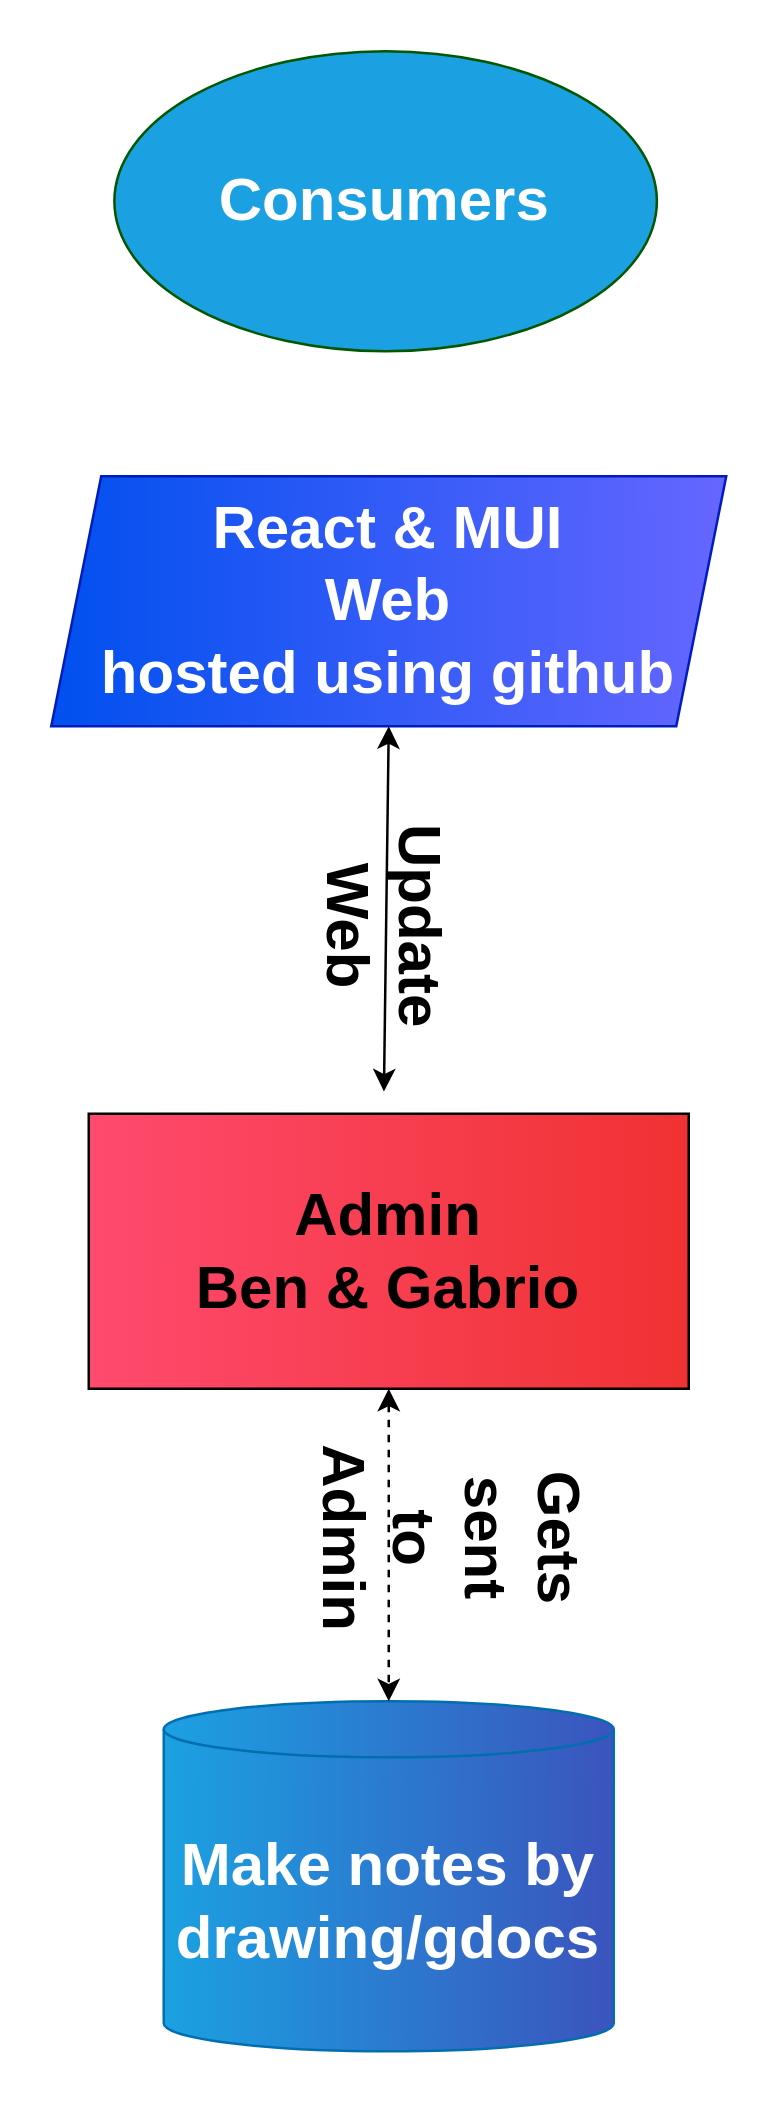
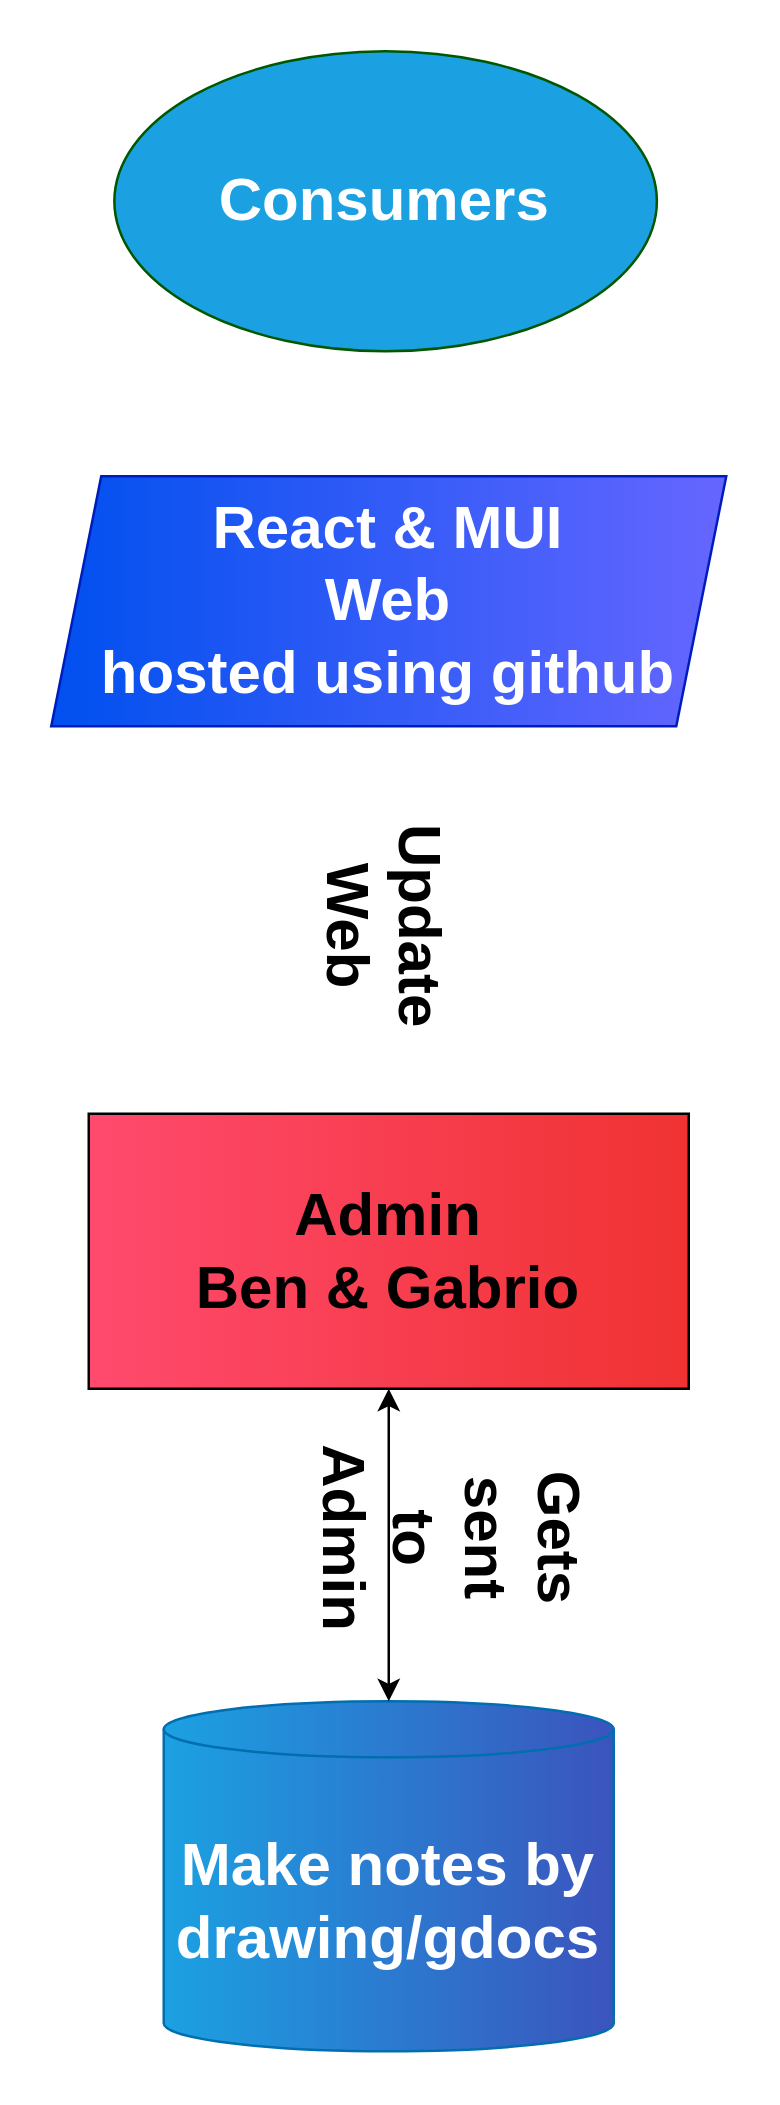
edge "React & MUI Web hosted using github" -- "Admin Ben & Gabrio": removed
edge "Admin Ben & Gabrio" -- "Make notes by drawing/gdocs": style dashed -> solid
